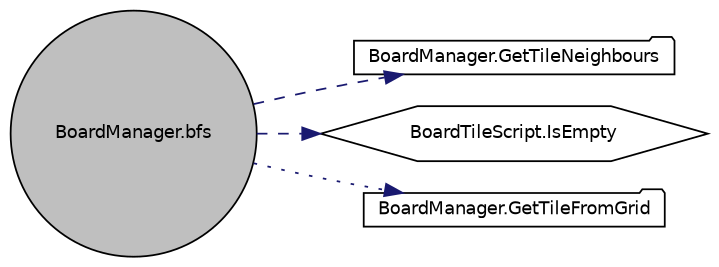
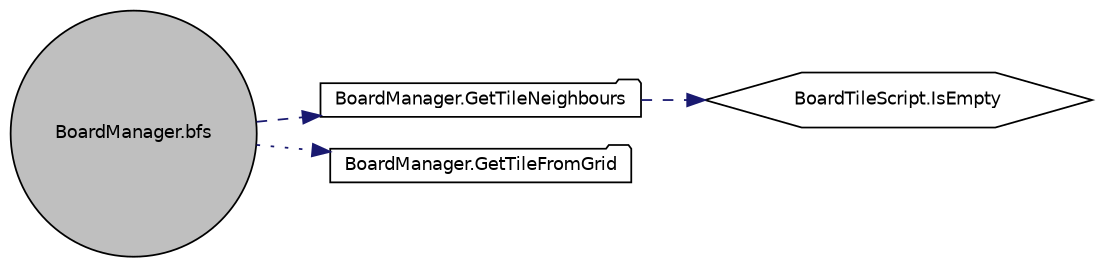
edge "BoardManager.bfs" -> "BoardTileScript.IsEmpty": now "BoardManager.GetTileNeighbours" -> "BoardTileScript.IsEmpty"
